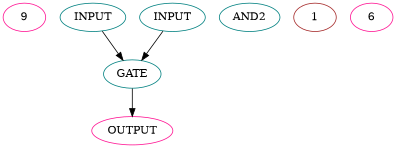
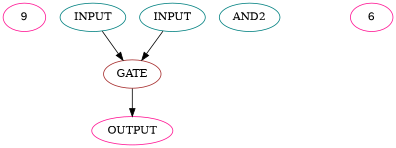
node "1": removed
node "GATE": color teal -> brown
